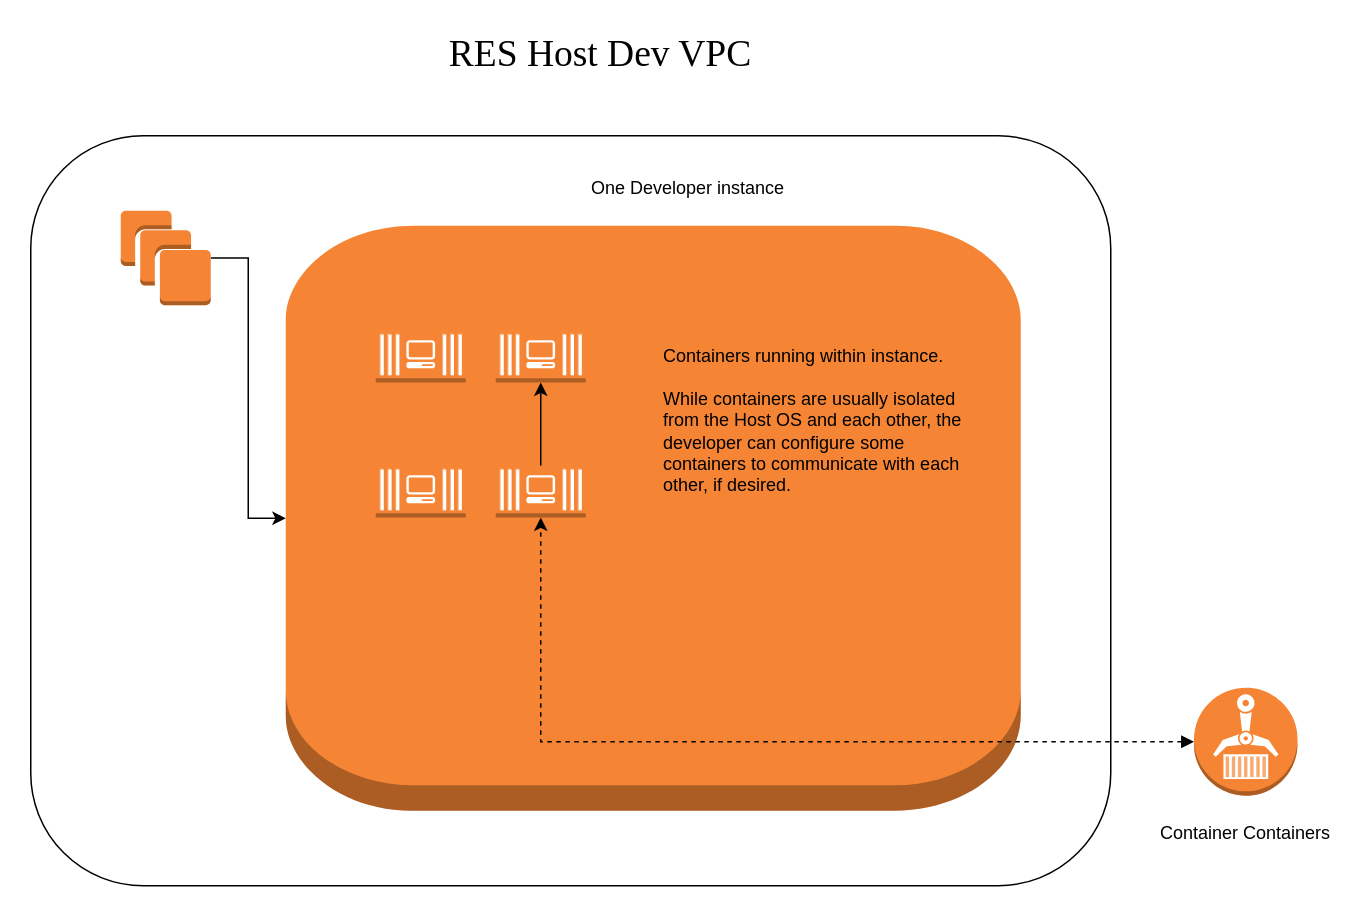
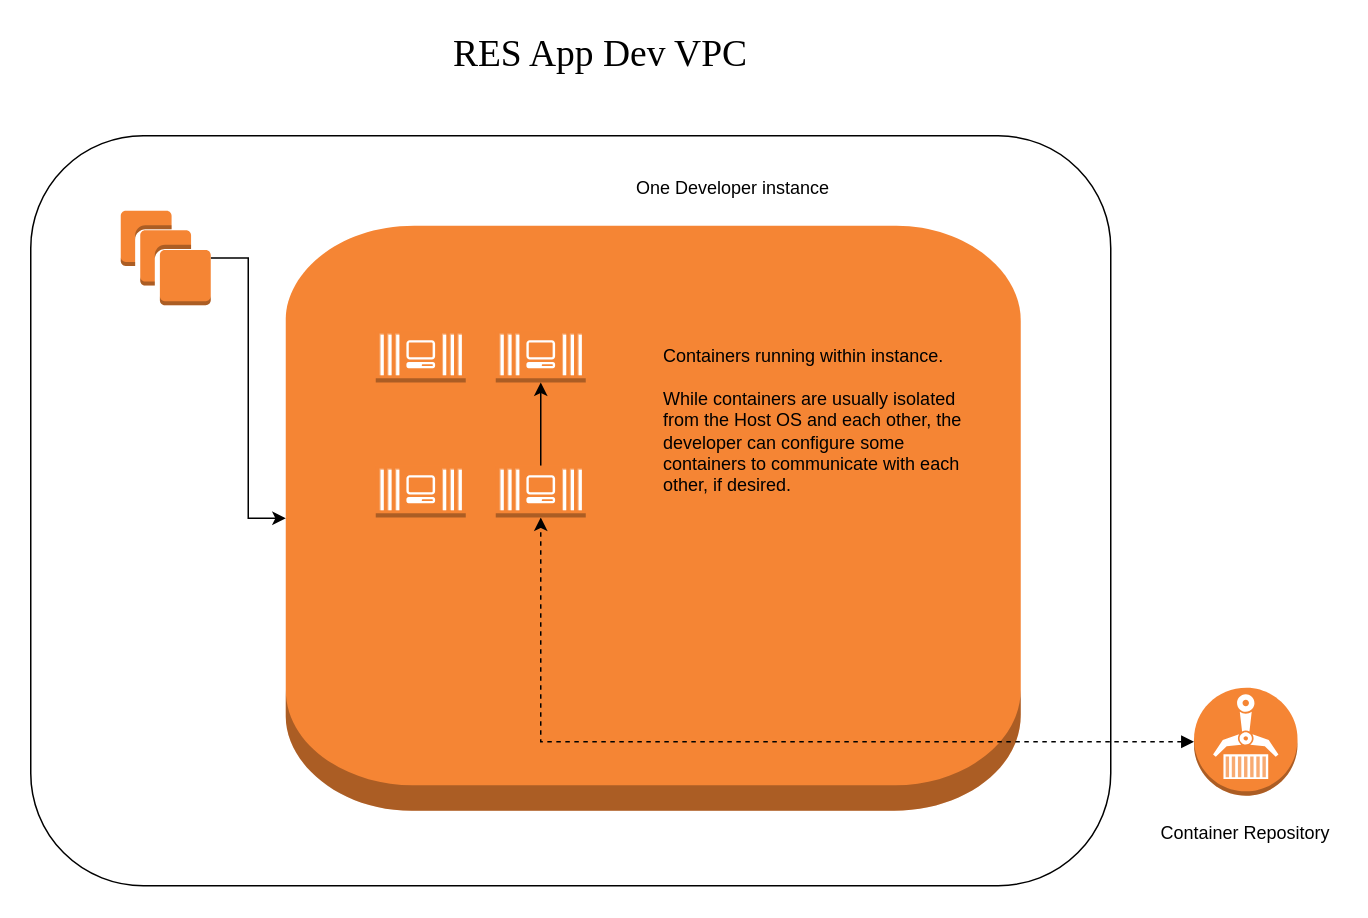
node "RES Host Dev VPC": label "RES Host Dev VPC" -> "RES App Dev VPC"
node "One Developer instance": moved (691, 188) -> (736, 188)
node "Container Containers": label "Container Containers" -> "Container Repository"
